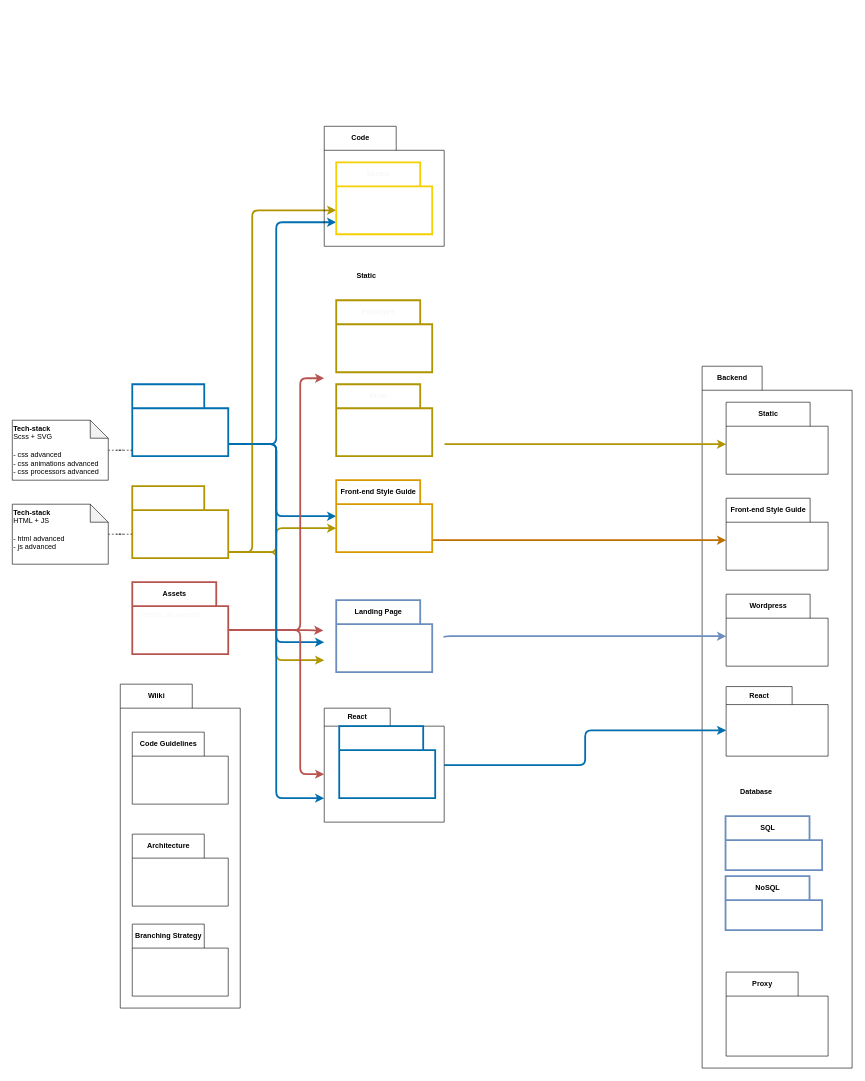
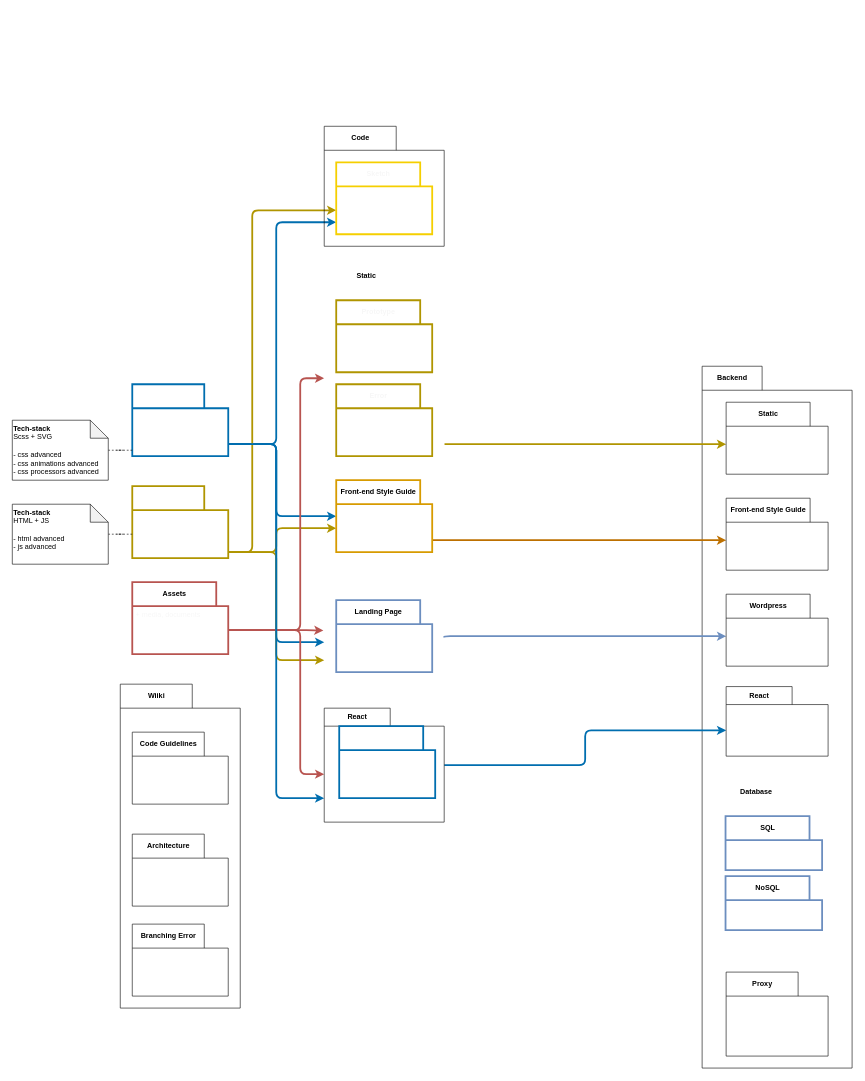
node "Branching Strategy": label "Branching Strategy" -> "Branching Error"
